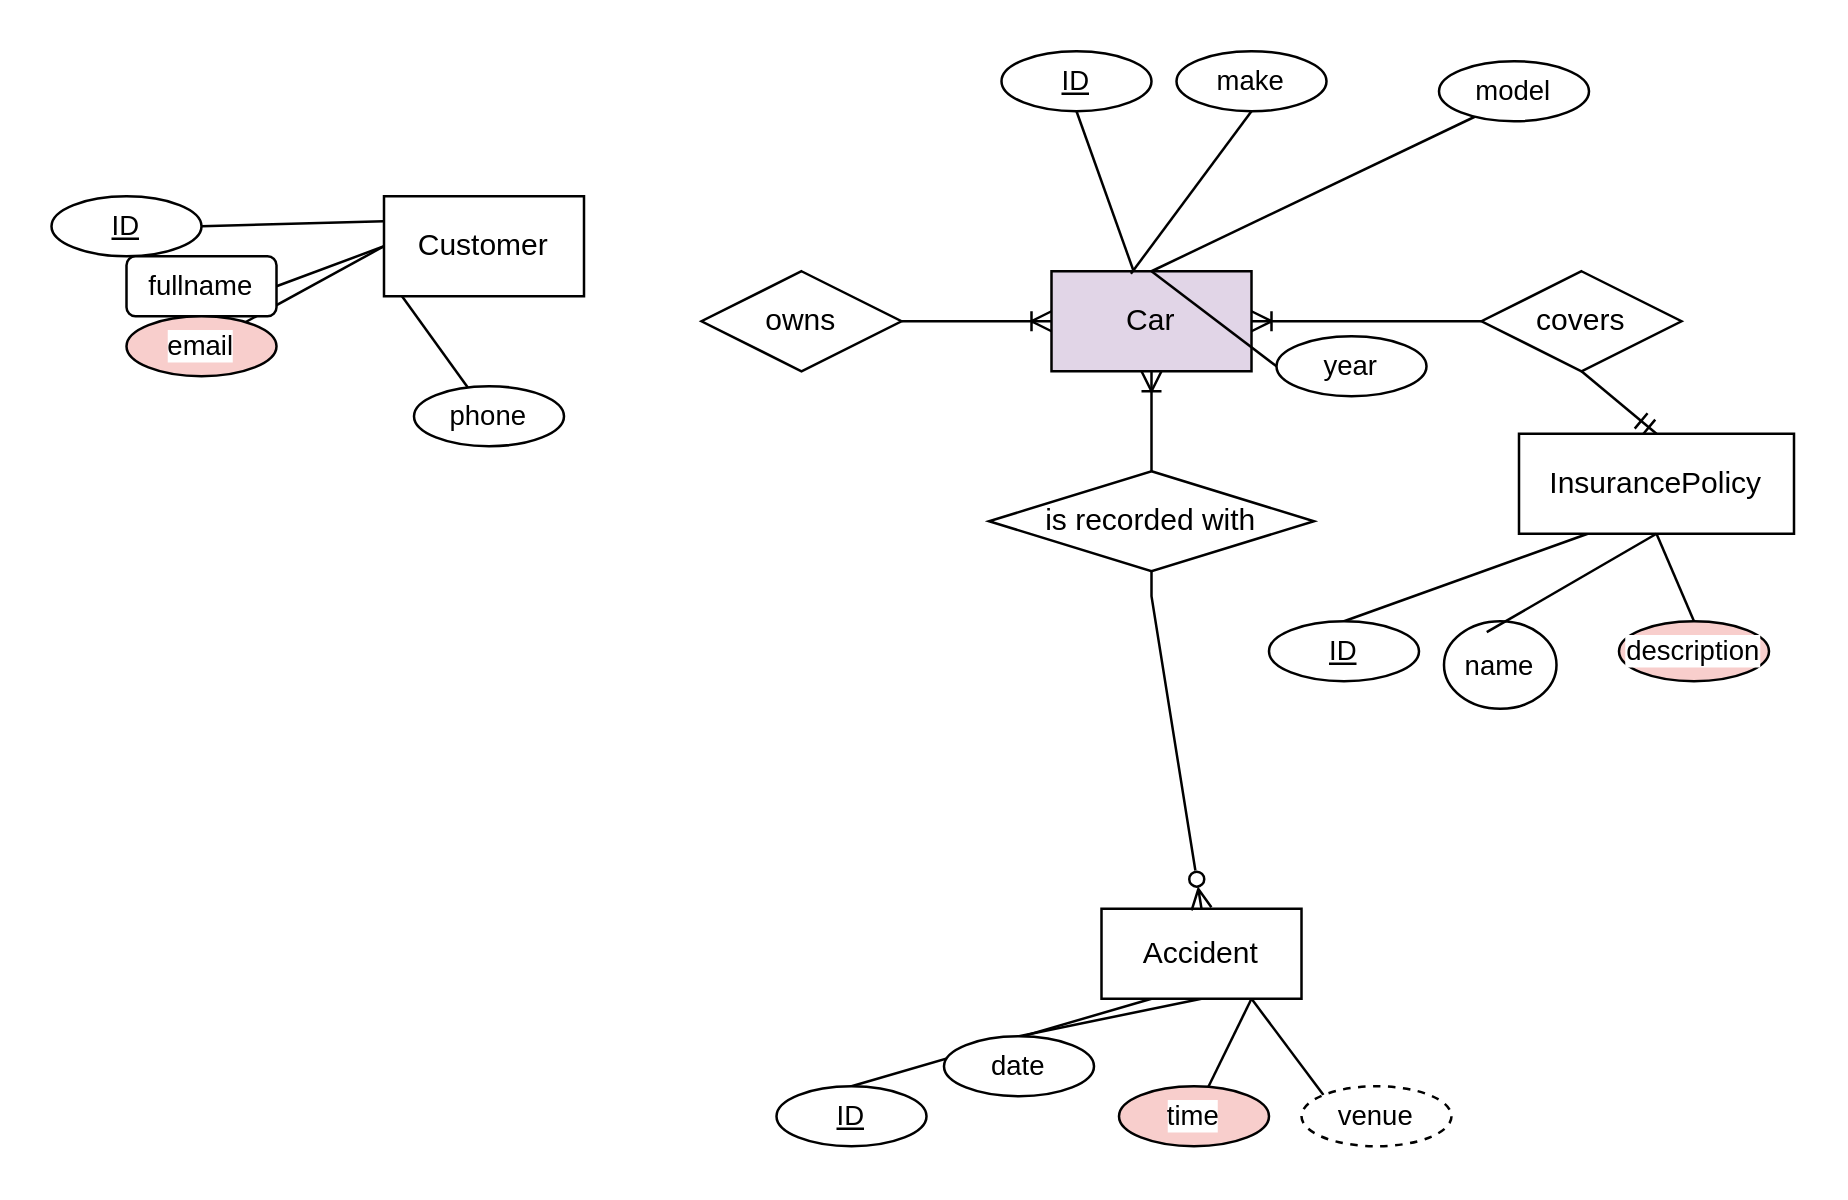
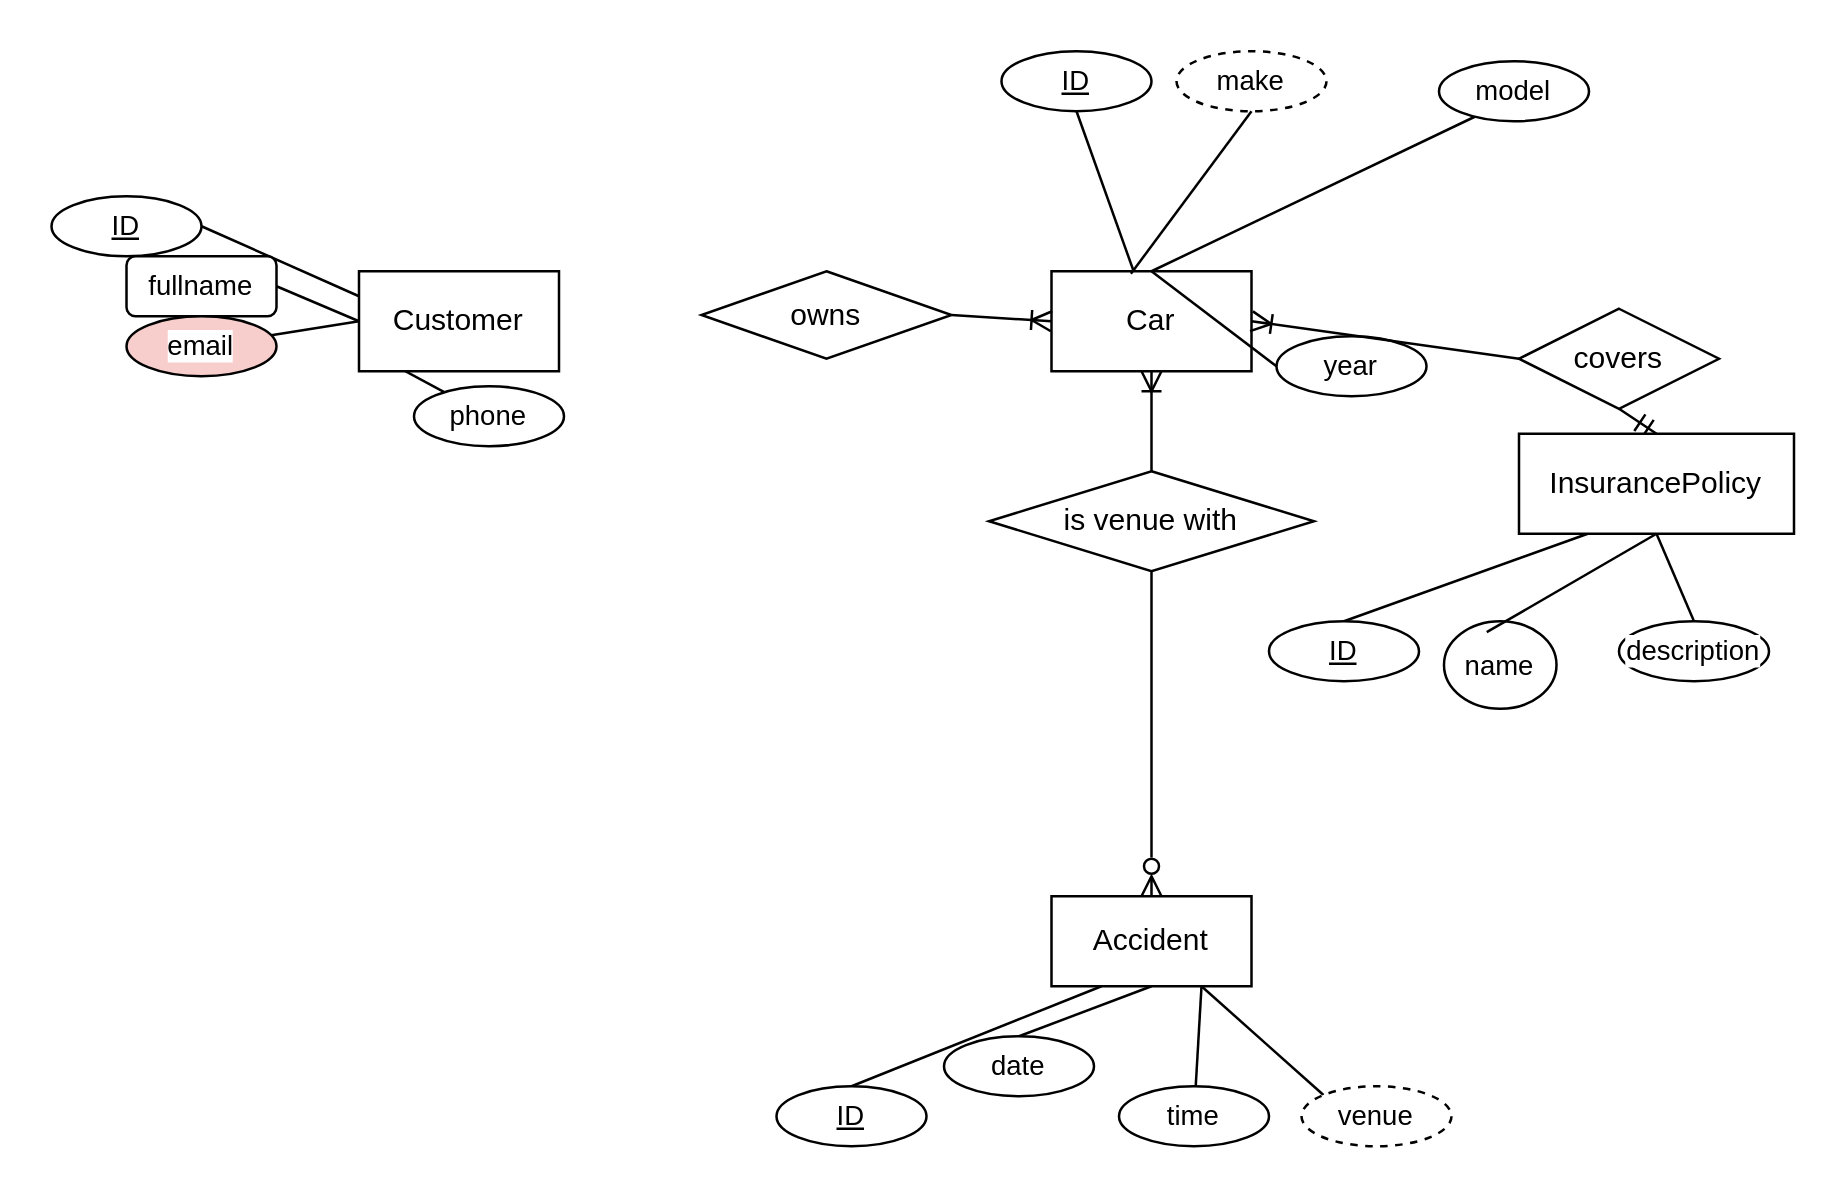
node "make": style solid -> dashed
node "Customer": moved (484, 246) -> (459, 321)
node "owns": size 200x100 -> 250x88
node "Car": fillcolor #e1d5e7 -> #ffffff
node "covers": moved (1581, 321) -> (1619, 359)
node "is recorded with": label "is recorded with" -> "is venue with"
node "description": fillcolor #f8cecc -> #ffffff
node "Accident": moved (1201, 954) -> (1151, 941)
node "time": fillcolor #f8cecc -> #ffffff
